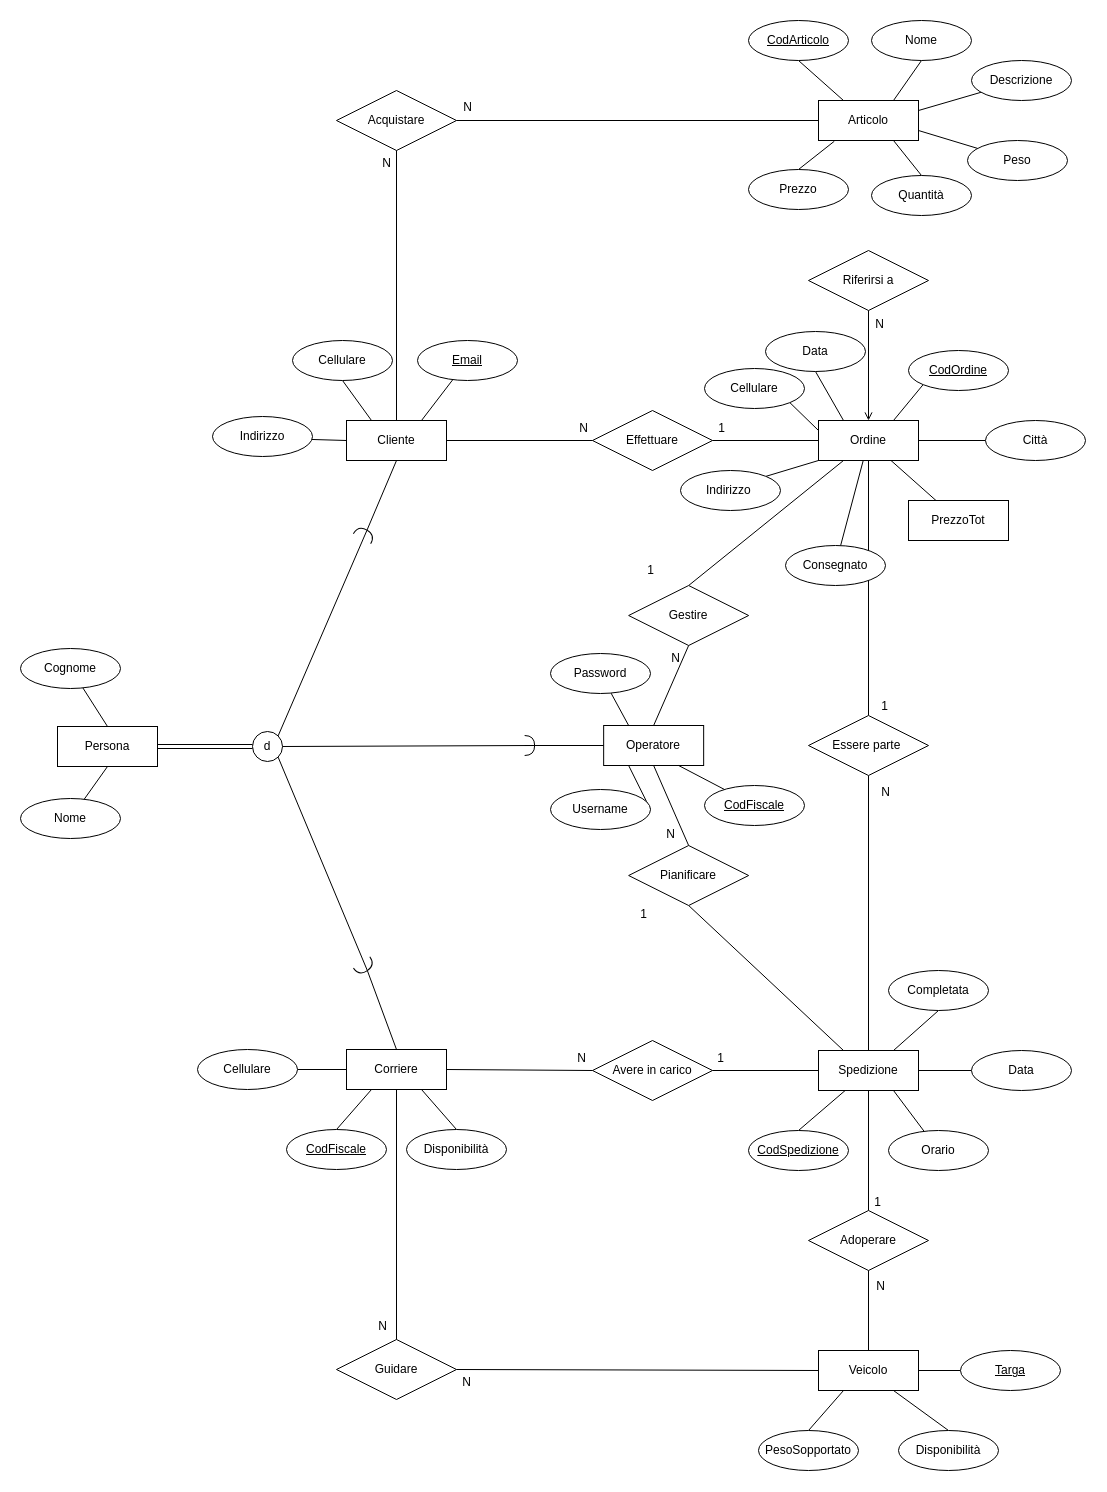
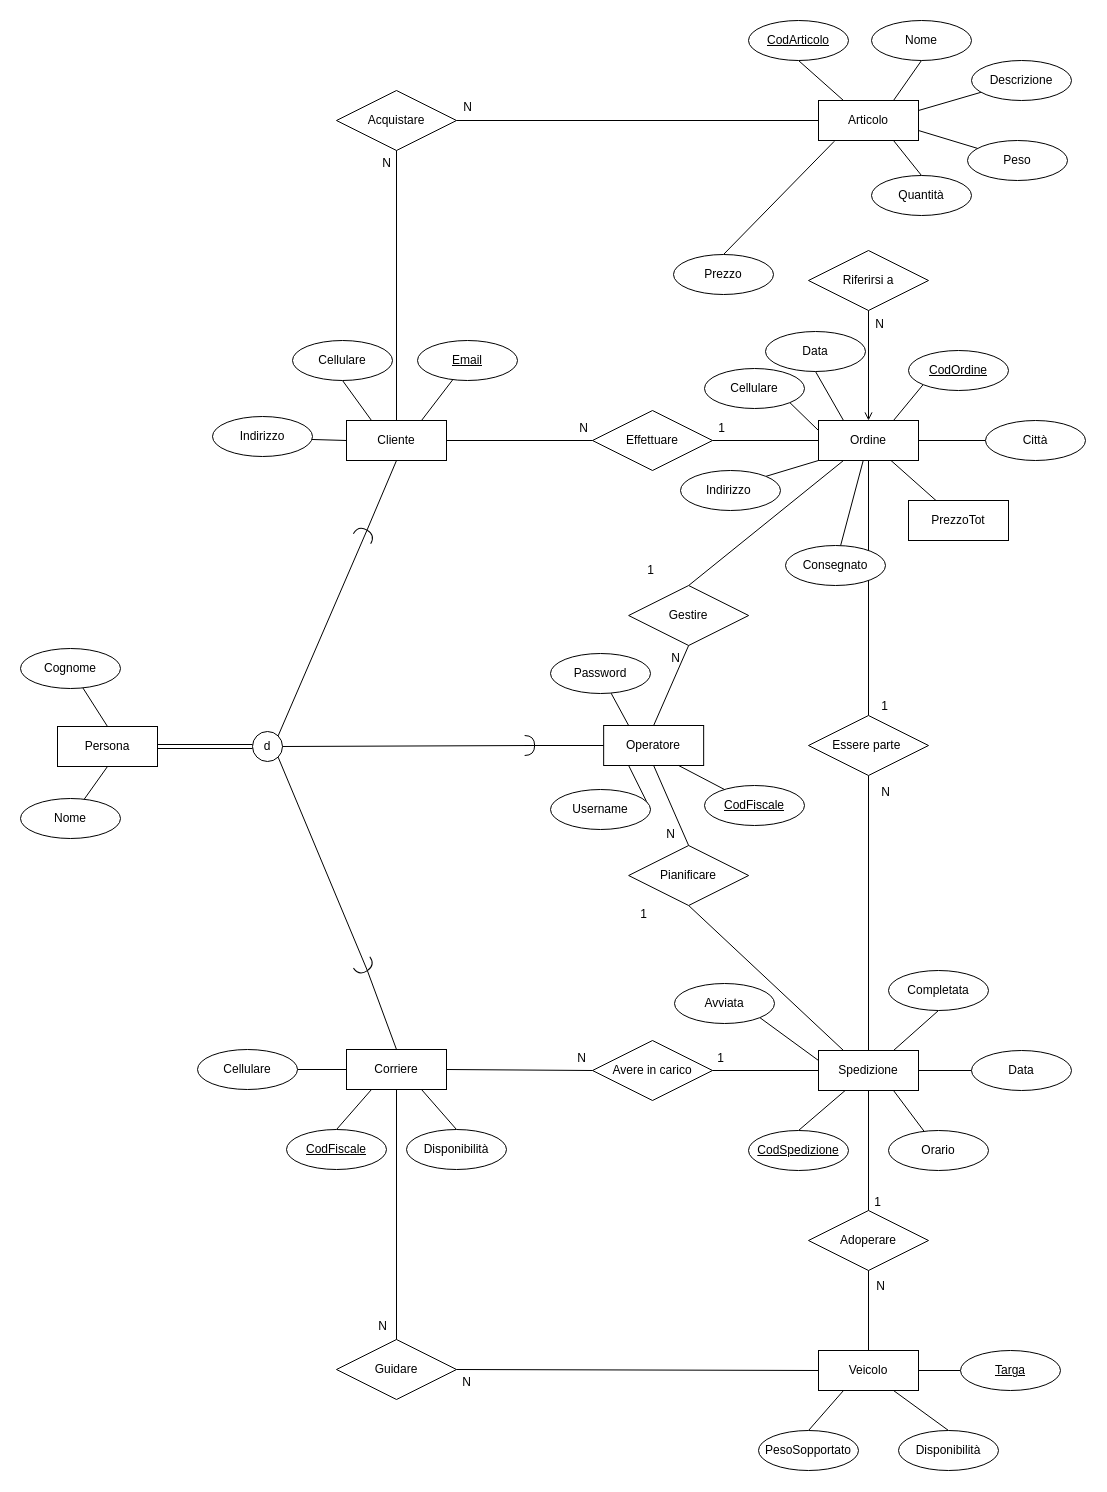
node "Prezzo": moved (799, 190) -> (724, 275)
node "Avviata": added
edge "Avviata" -- "Spedizione": added
